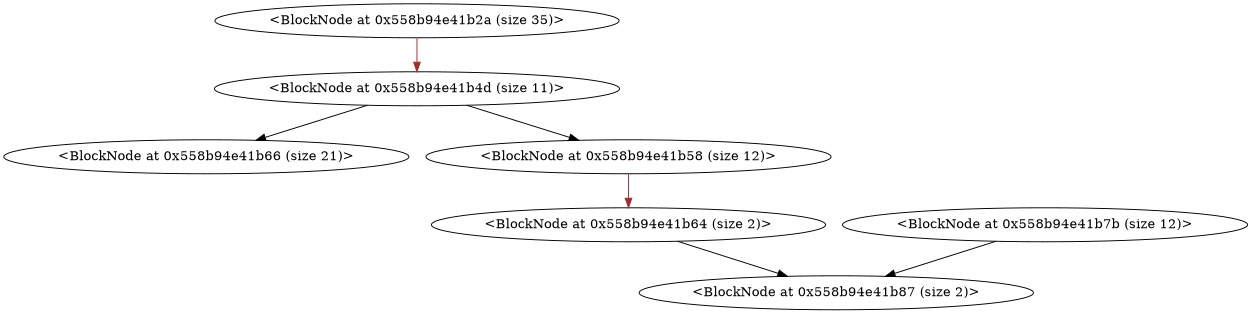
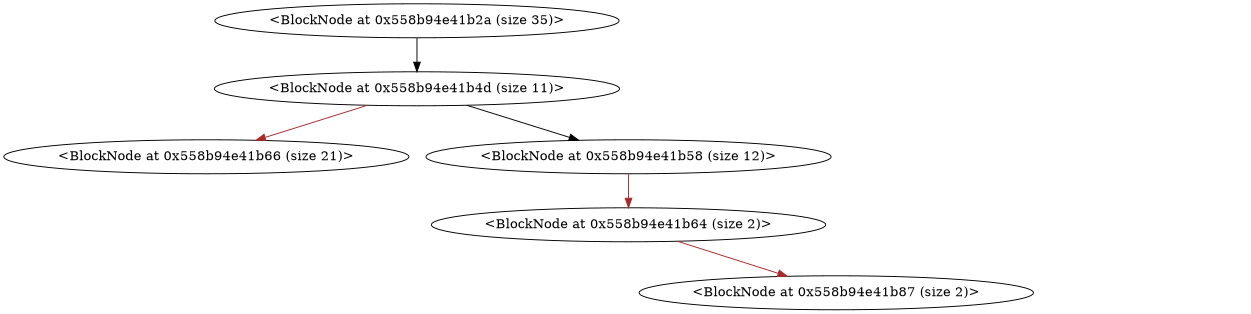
edge "<BlockNode at 0x558b94e41b2a (size 35)>" -> "<BlockNode at 0x558b94e41b4d (size 11)>": color brown -> black
edge "<BlockNode at 0x558b94e41b4d (size 11)>" -> "<BlockNode at 0x558b94e41b66 (size 21)>": color black -> brown
node "<BlockNode at 0x558b94e41b7b (size 12)>": removed
edge "<BlockNode at 0x558b94e41b64 (size 2)>" -> "<BlockNode at 0x558b94e41b87 (size 2)>": color black -> brown
